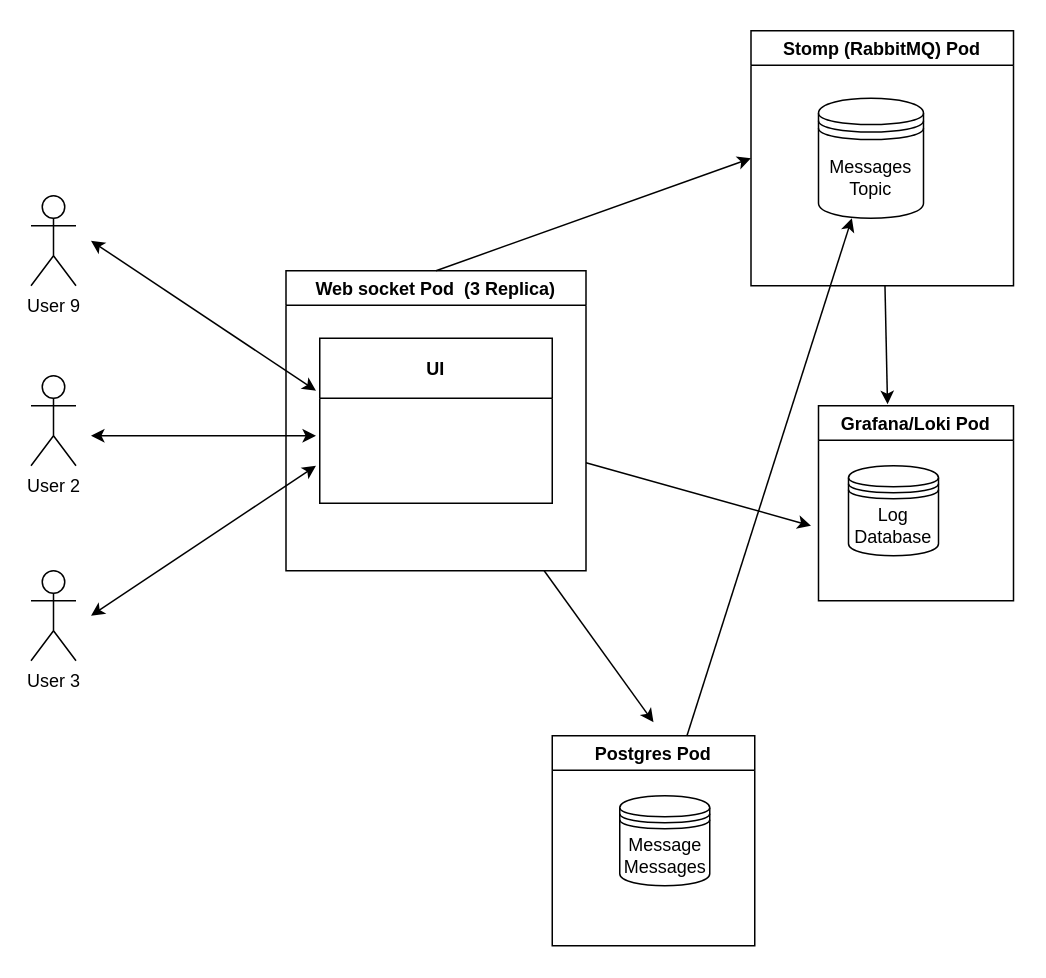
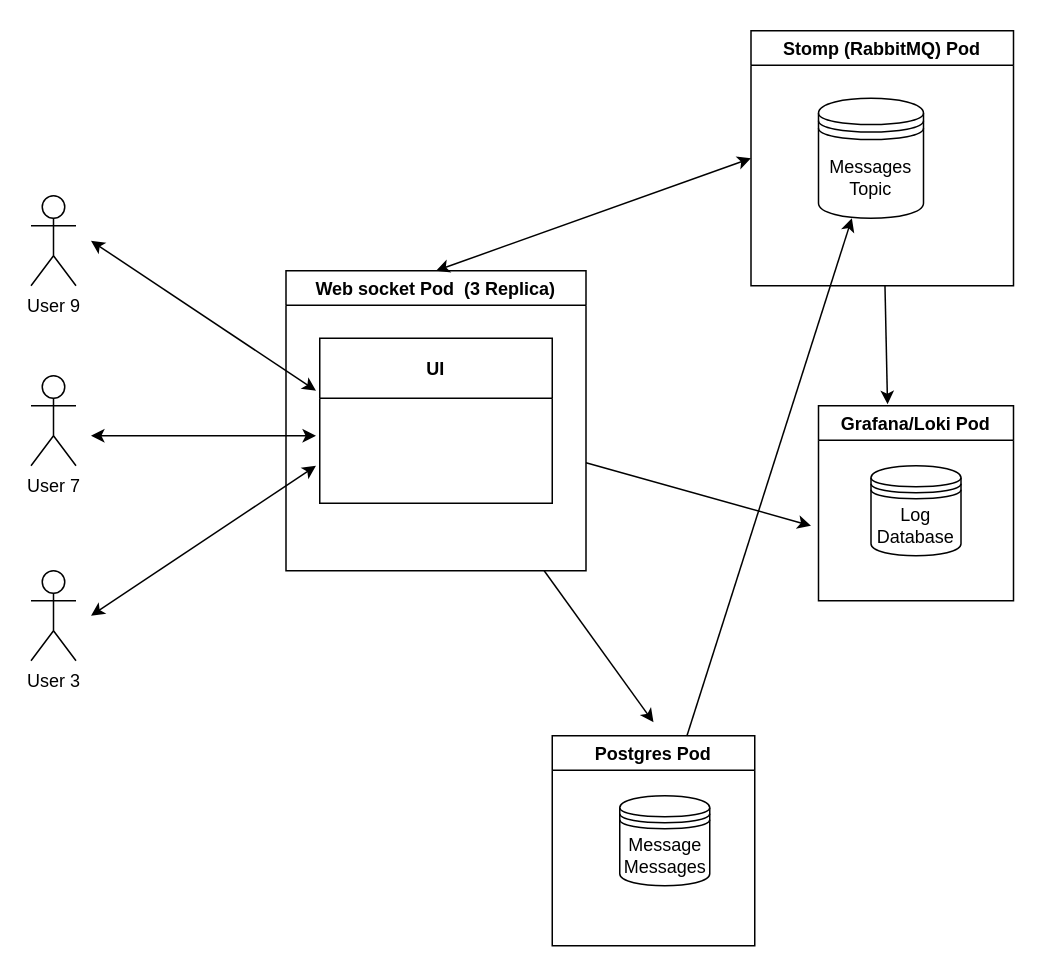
edge "Web socket Pod (3 Replica)" -> "Stomp (RabbitMQ) Pod": arrowhead none -> classic
node "User 2": label "User 2" -> "User 7"
node "Log Database": moved (893, 511) -> (916, 511)
